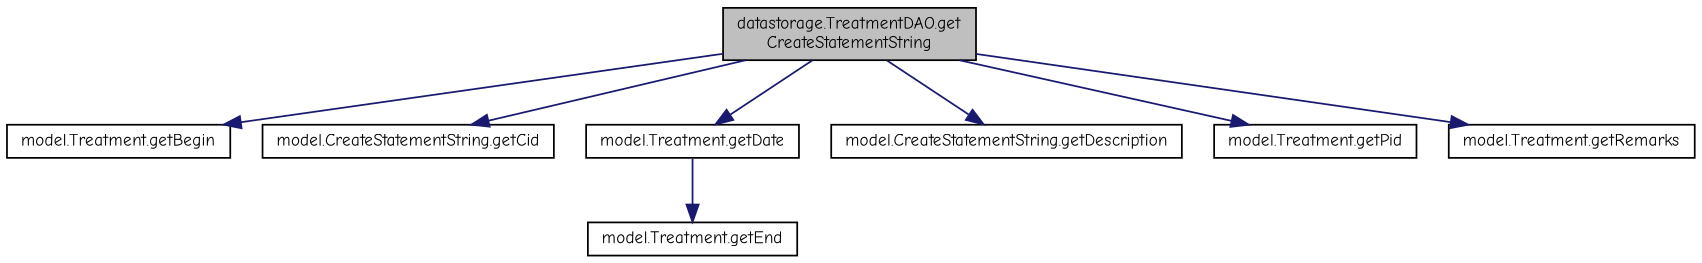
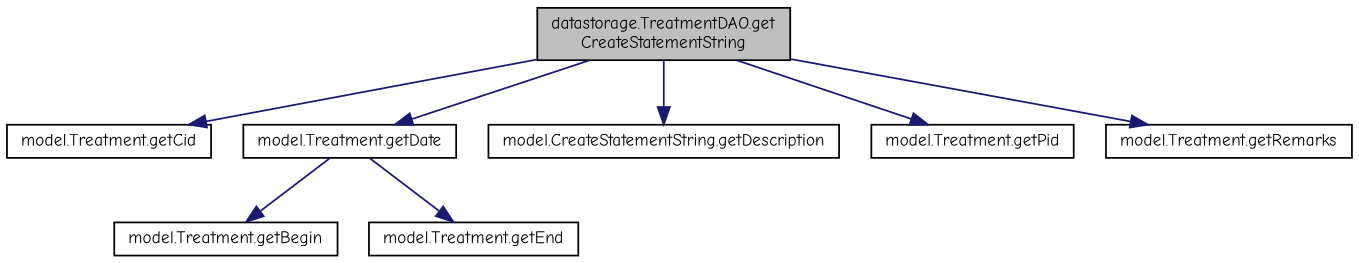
edge "datastorage.TreatmentDAO.get CreateStatementString" -> "model.Treatment.getBegin": now "model.Treatment.getDate" -> "model.Treatment.getBegin"
node "model.CreateStatementString.getCid": label "model.CreateStatementString.getCid" -> "model.Treatment.getCid"
